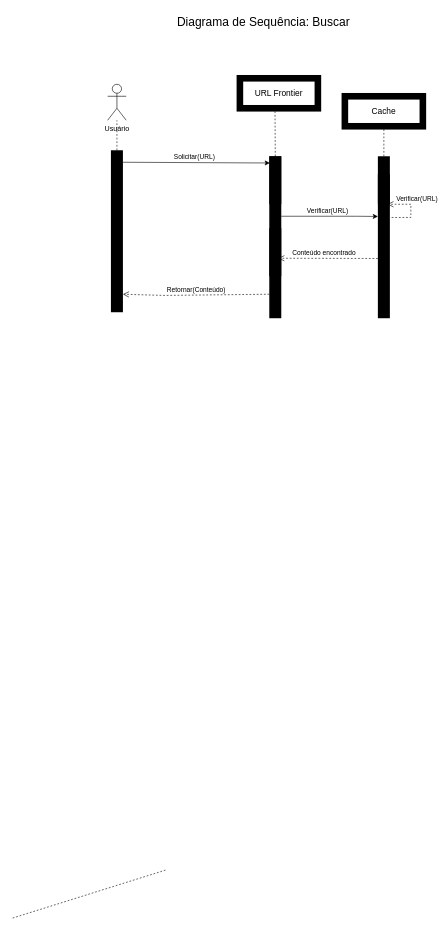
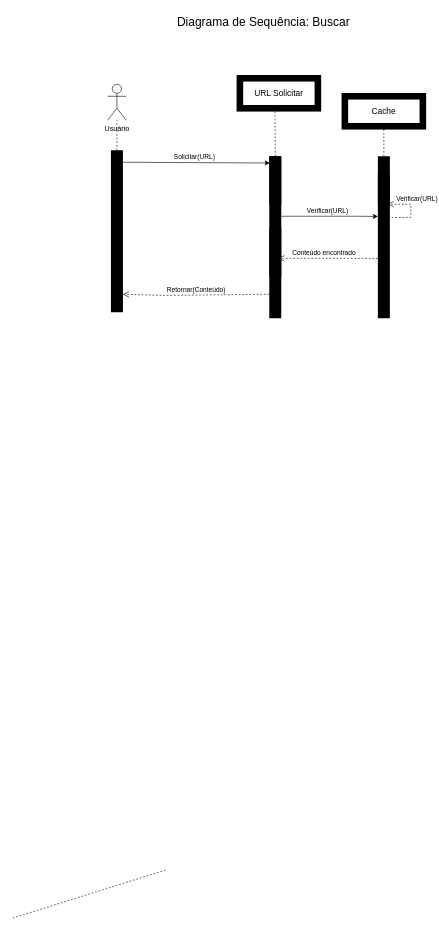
node "URL Frontier": label "URL Frontier" -> "URL Solicitar"
